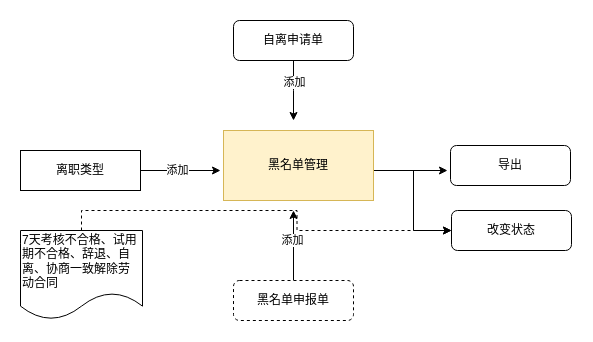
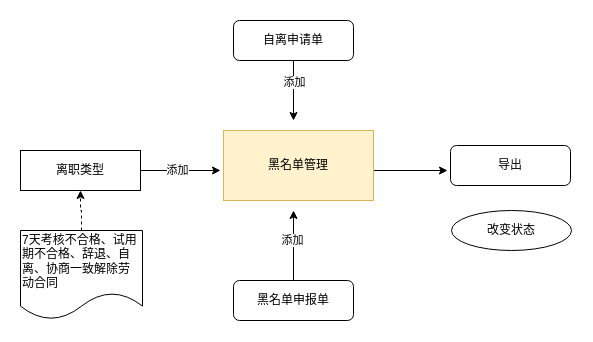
edge "黑名单管理" -> "改变状态": removed
edge "7天考核不合格、试用期不合格、辞退、自离、协商一致解除劳动合同" -> "改变状态": now "7天考核不合格、试用期不合格、辞退、自离、协商一致解除劳动合同" -> "离职类型"
node "改变状态": shape rounded rectangle -> ellipse
node "黑名单申报单": style dashed -> solid
